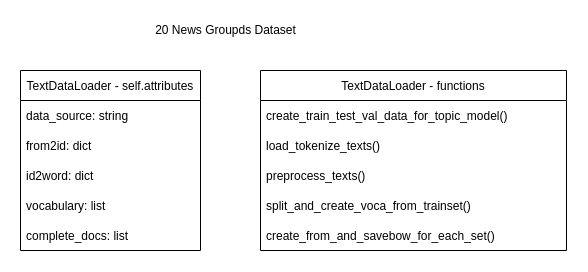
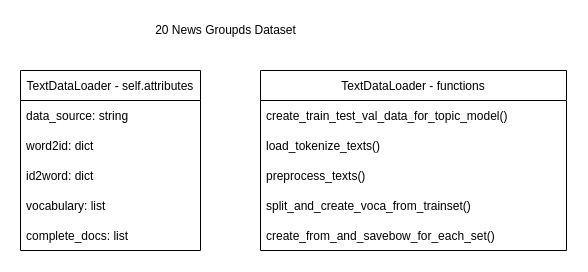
node "from2id: dict": label "from2id: dict" -> "word2id: dict"
